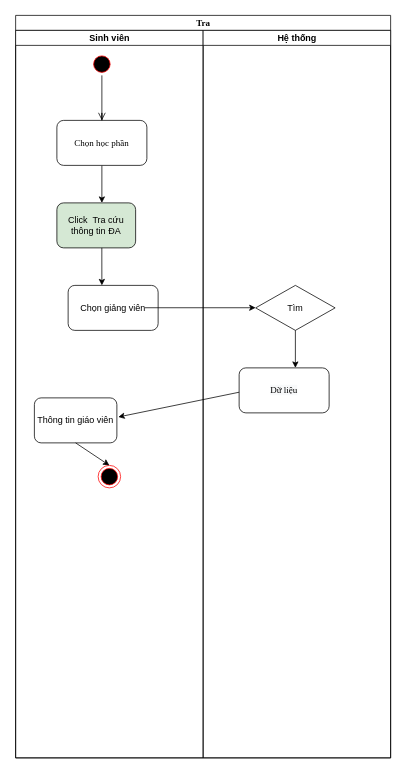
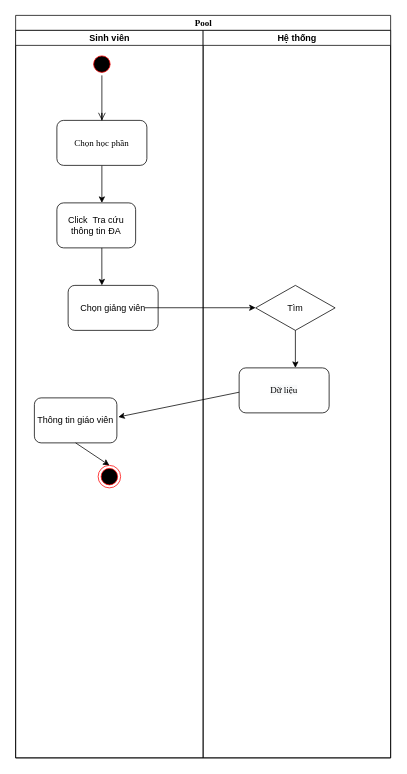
node "Tra": label "Tra" -> "Pool"
node "Click Tra cứu thông tin ĐA": fillcolor #d5e8d4 -> #ffffff
